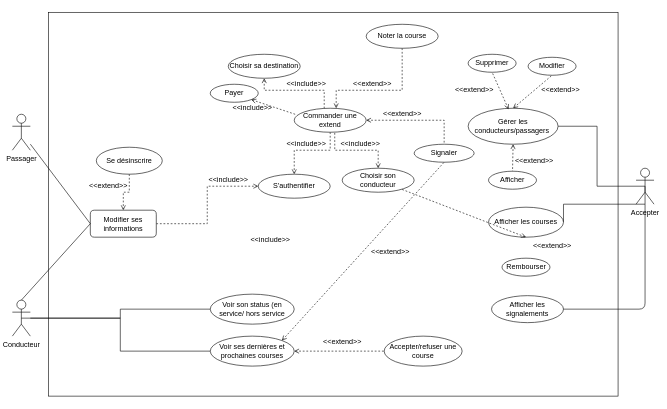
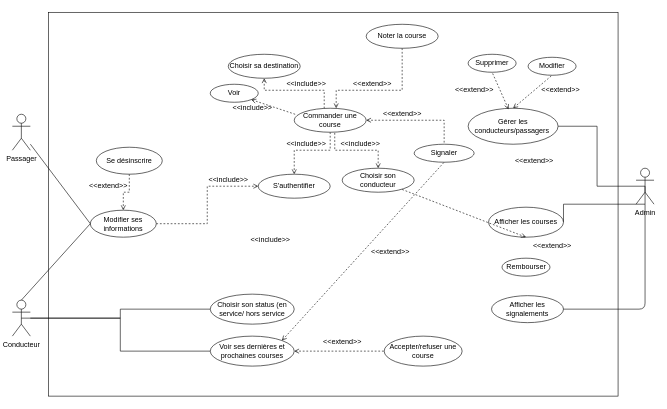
node "Payer": label "Payer" -> "Voir"
node "Commander une extend": label "Commander une extend" -> "Commander une course"
edge "Afficher" -> "Gérer les conducteurs/passagers": removed
node "Afficher": removed
node "Accepter": label "Accepter" -> "Admin"
node "Modifier ses informations": shape rounded rectangle -> ellipse
node "Voir son status (en service/ hors service": label "Voir son status (en service/ hors service" -> "Choisir son status (en service/ hors service"
